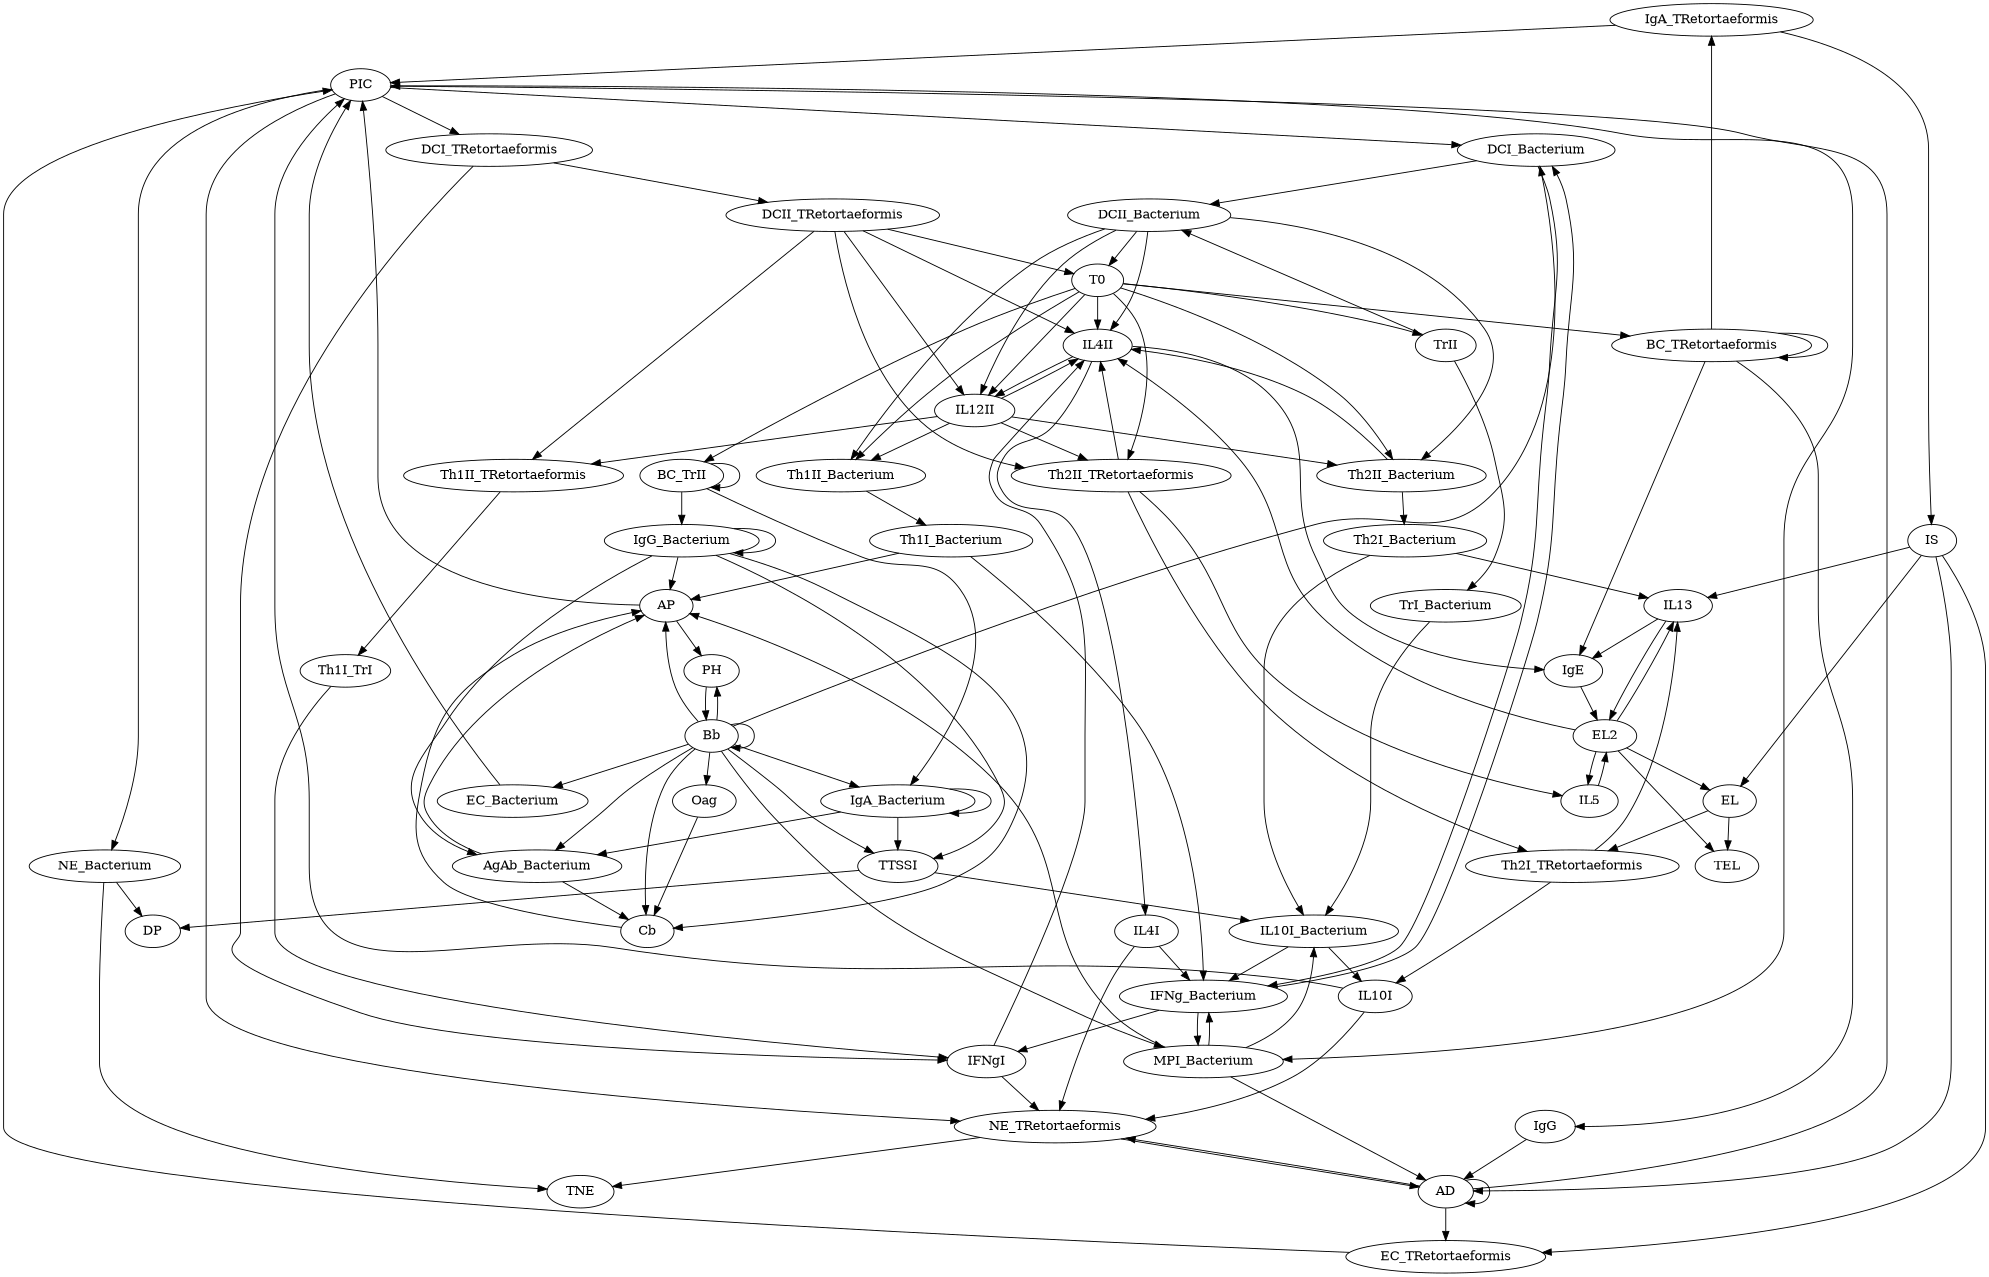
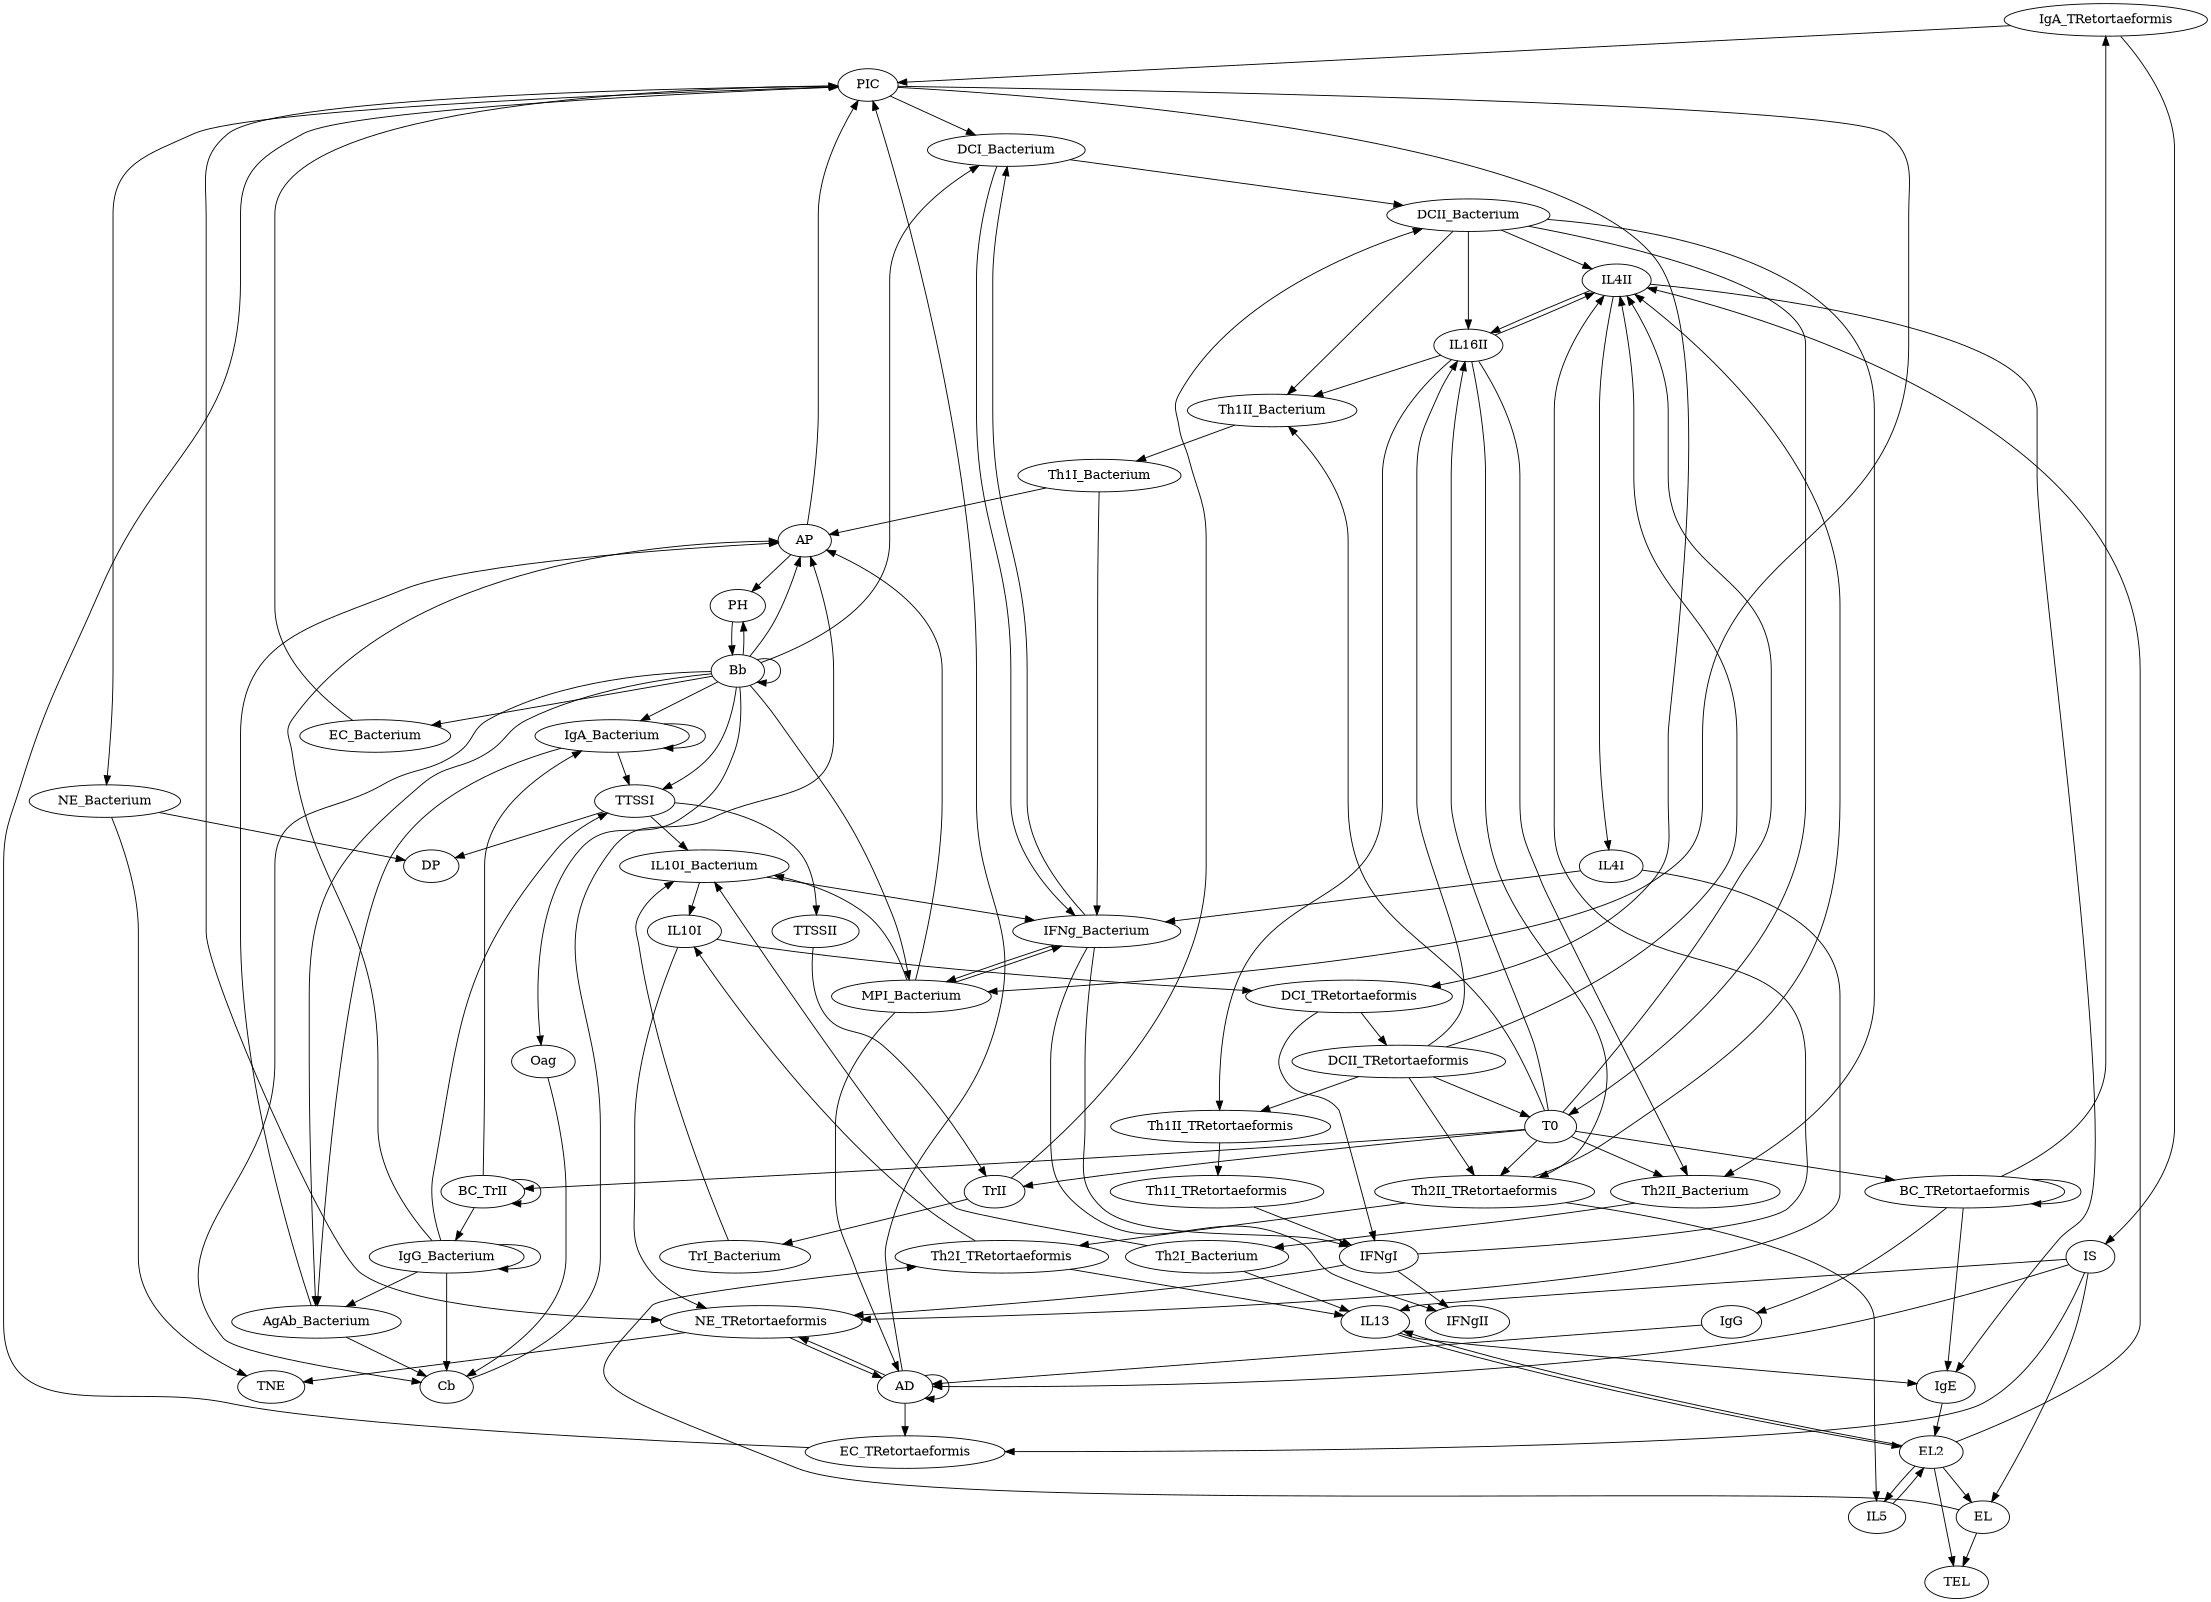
edge "Th2II_Bacterium" -> "IL4II": removed
node "IL12II": label "IL12II" -> "IL16II"
node "Th1I_TrI": label "Th1I_TrI" -> "Th1I_TRetortaeformis"
node "TTSSII": added
edge "IL10I" -> "PIC": now "IL10I" -> "DCI_TRetortaeformis"
node "IFNgII": added
